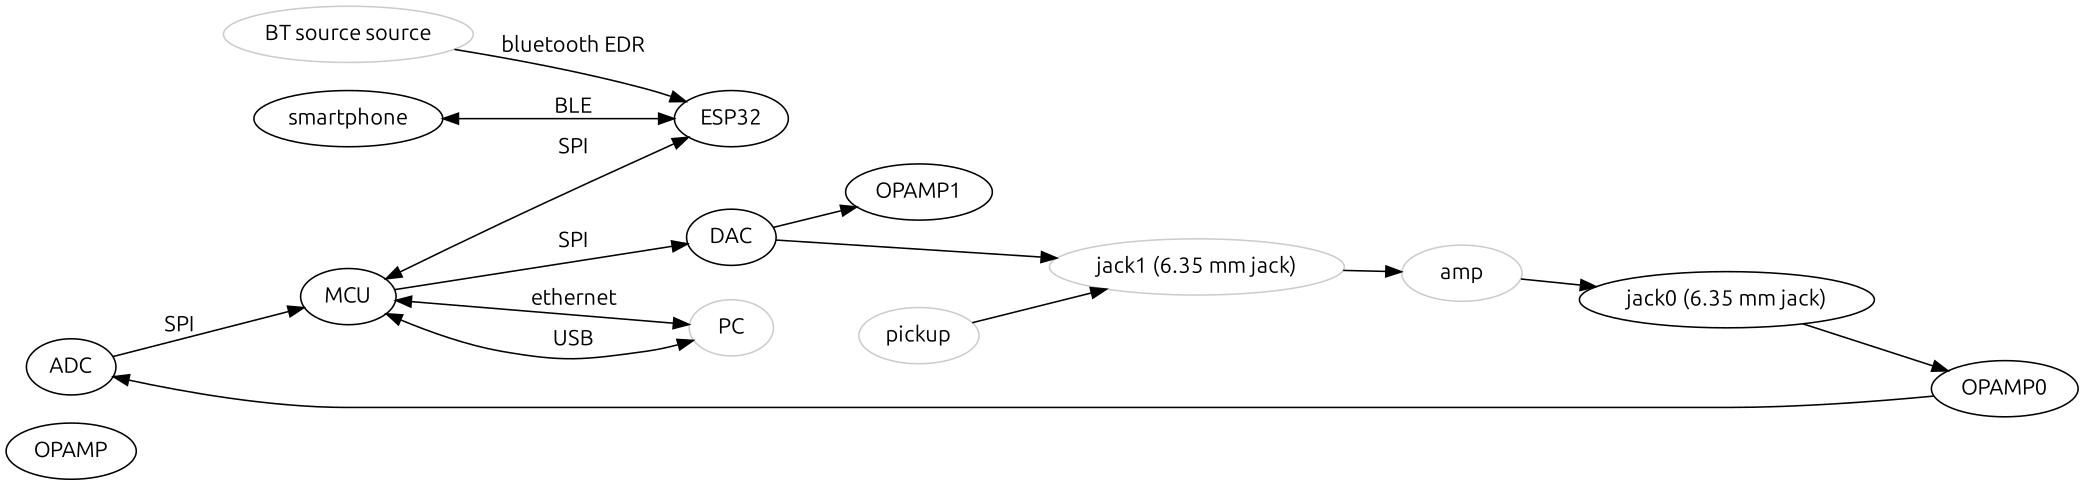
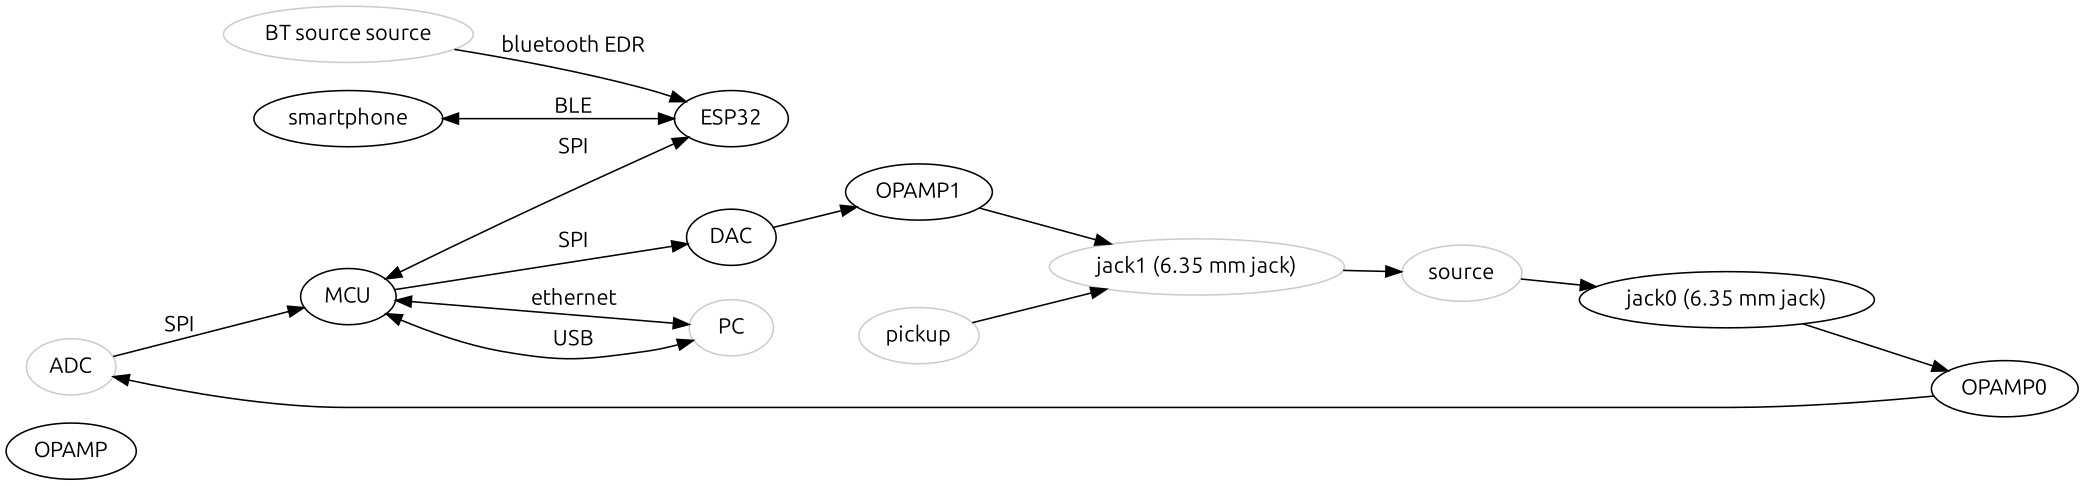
edge "DAC" -> "jack1 (6.35 mm jack)": now "OPAMP1" -> "jack1 (6.35 mm jack)"
node "amp": label "amp" -> "source"
node "ADC": color black -> #cccccc
